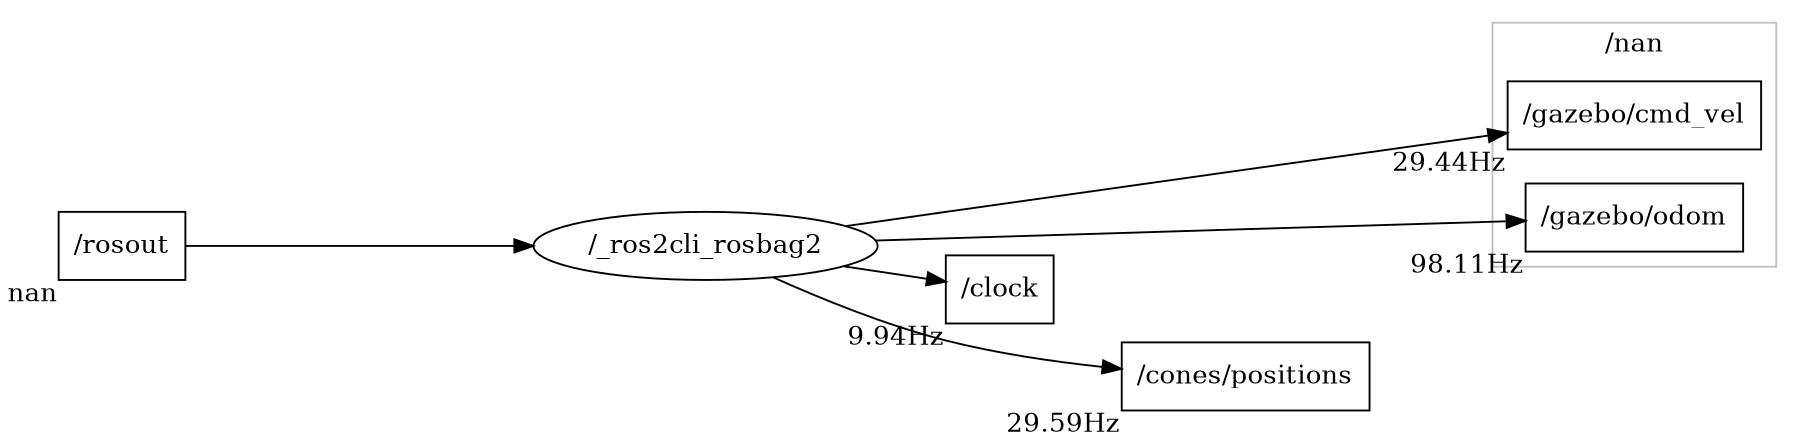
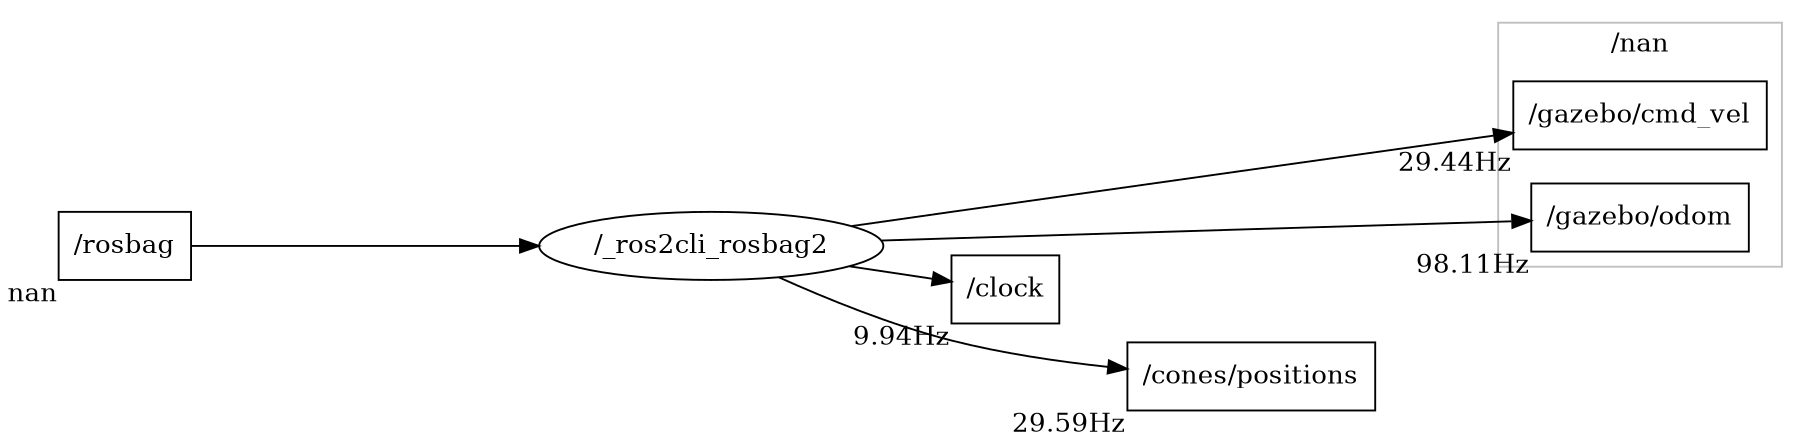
node "/rosout nan": label "/rosout nan" -> "/rosbag nan"
